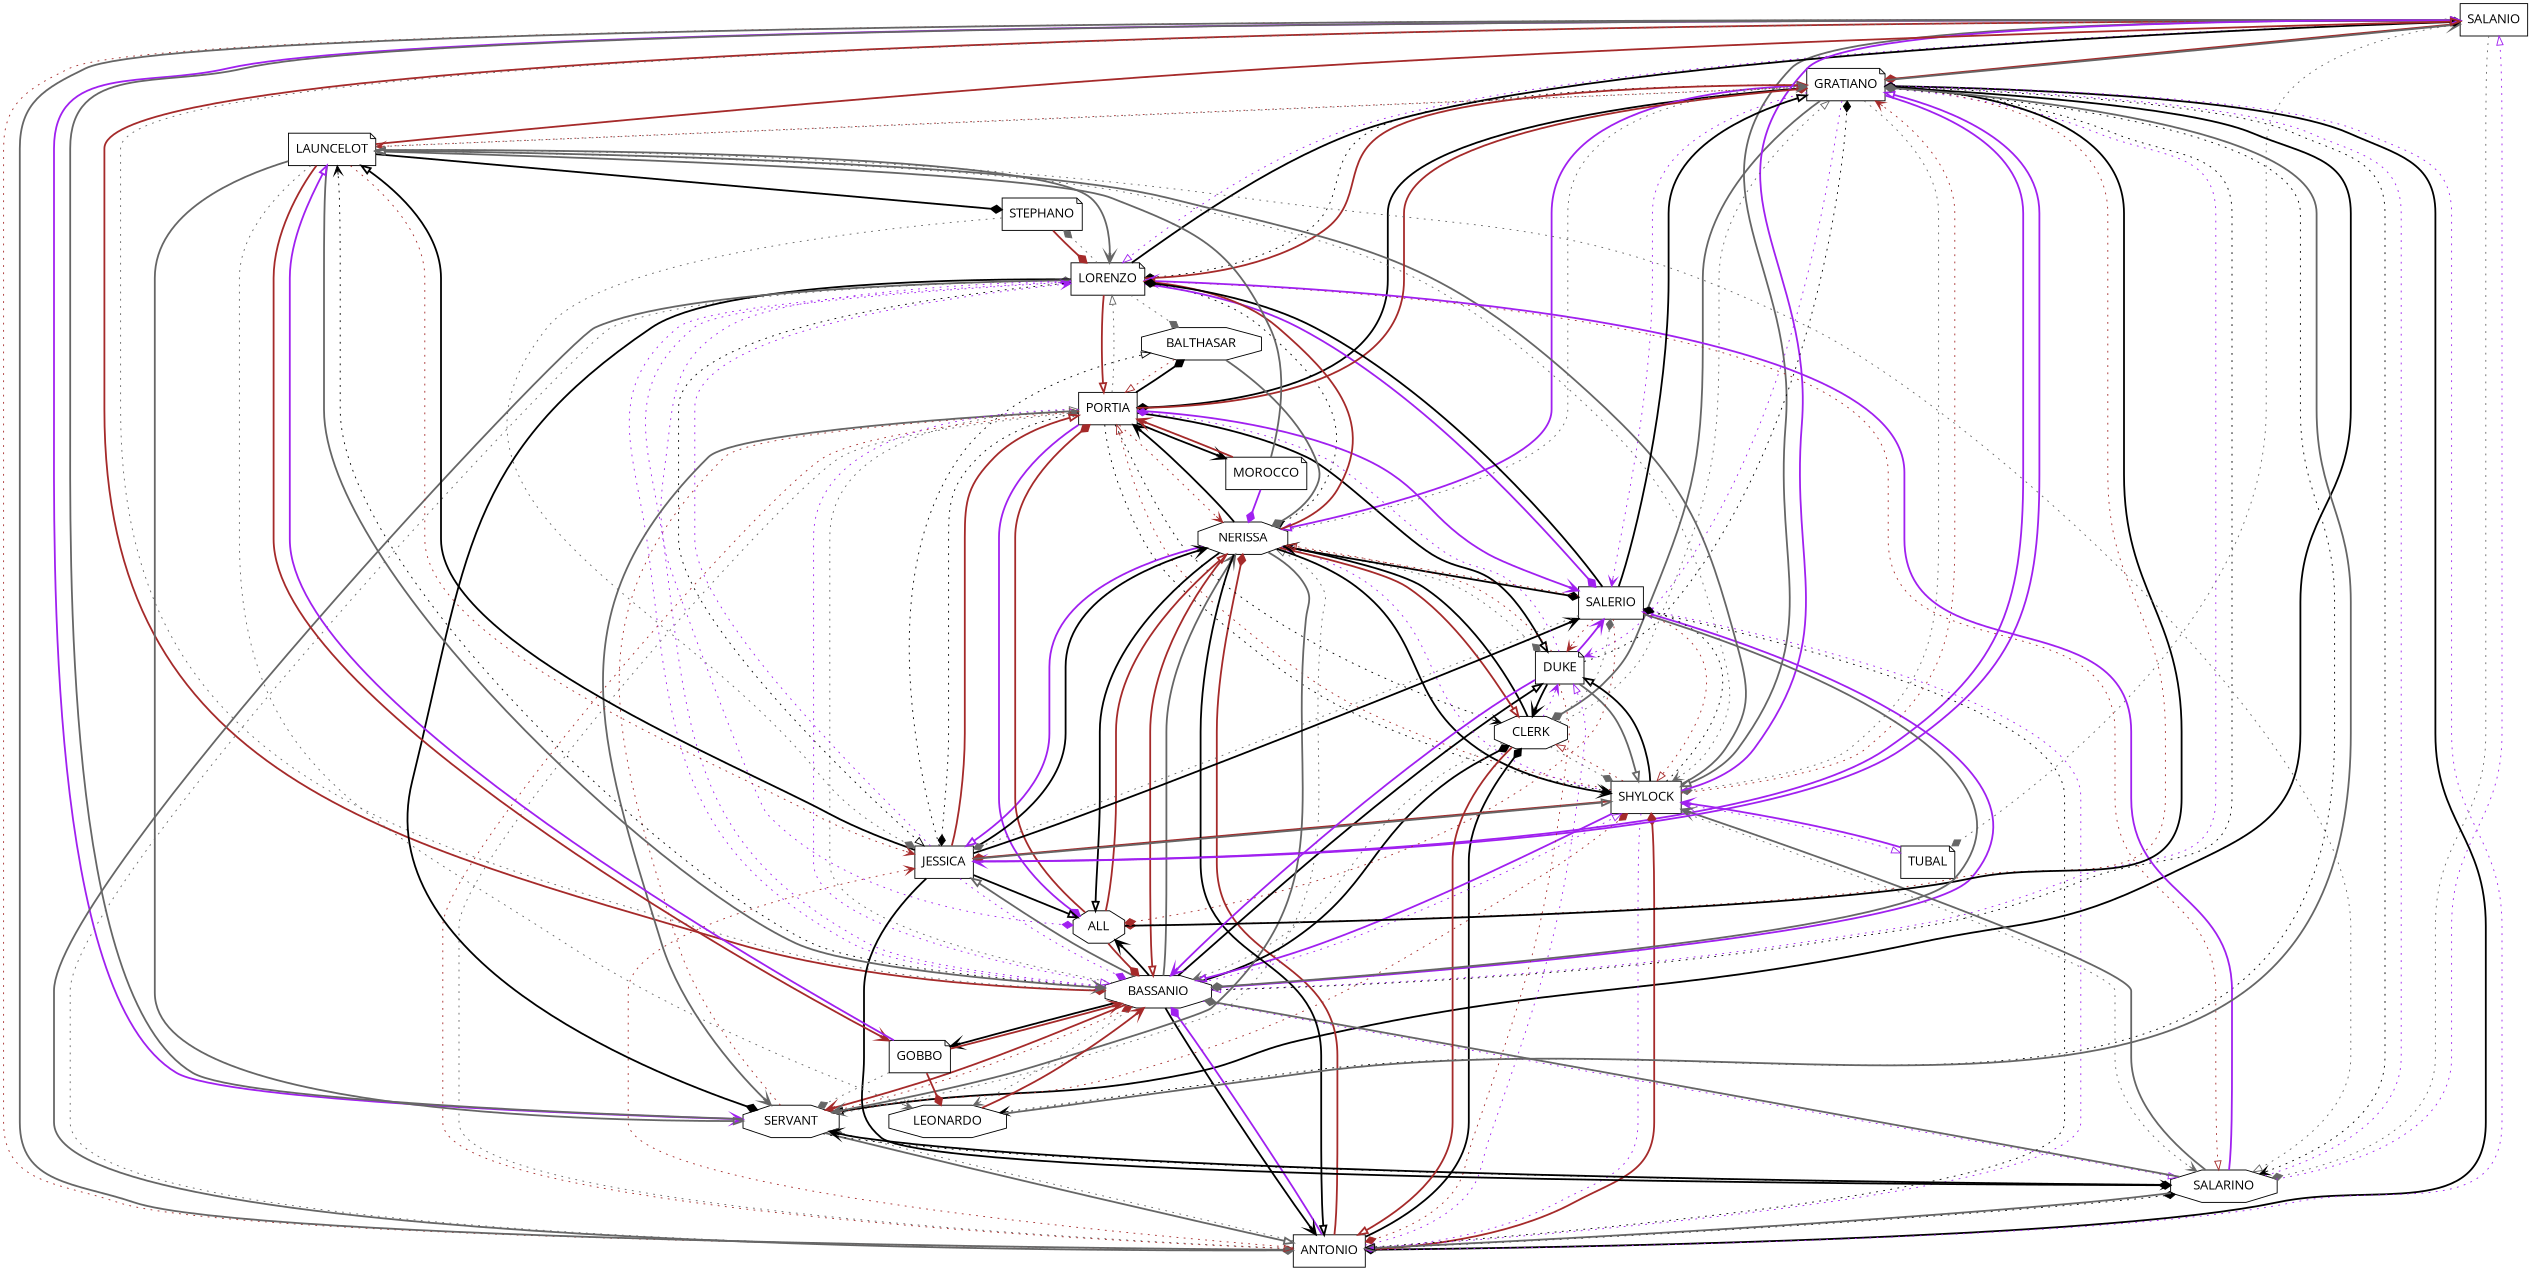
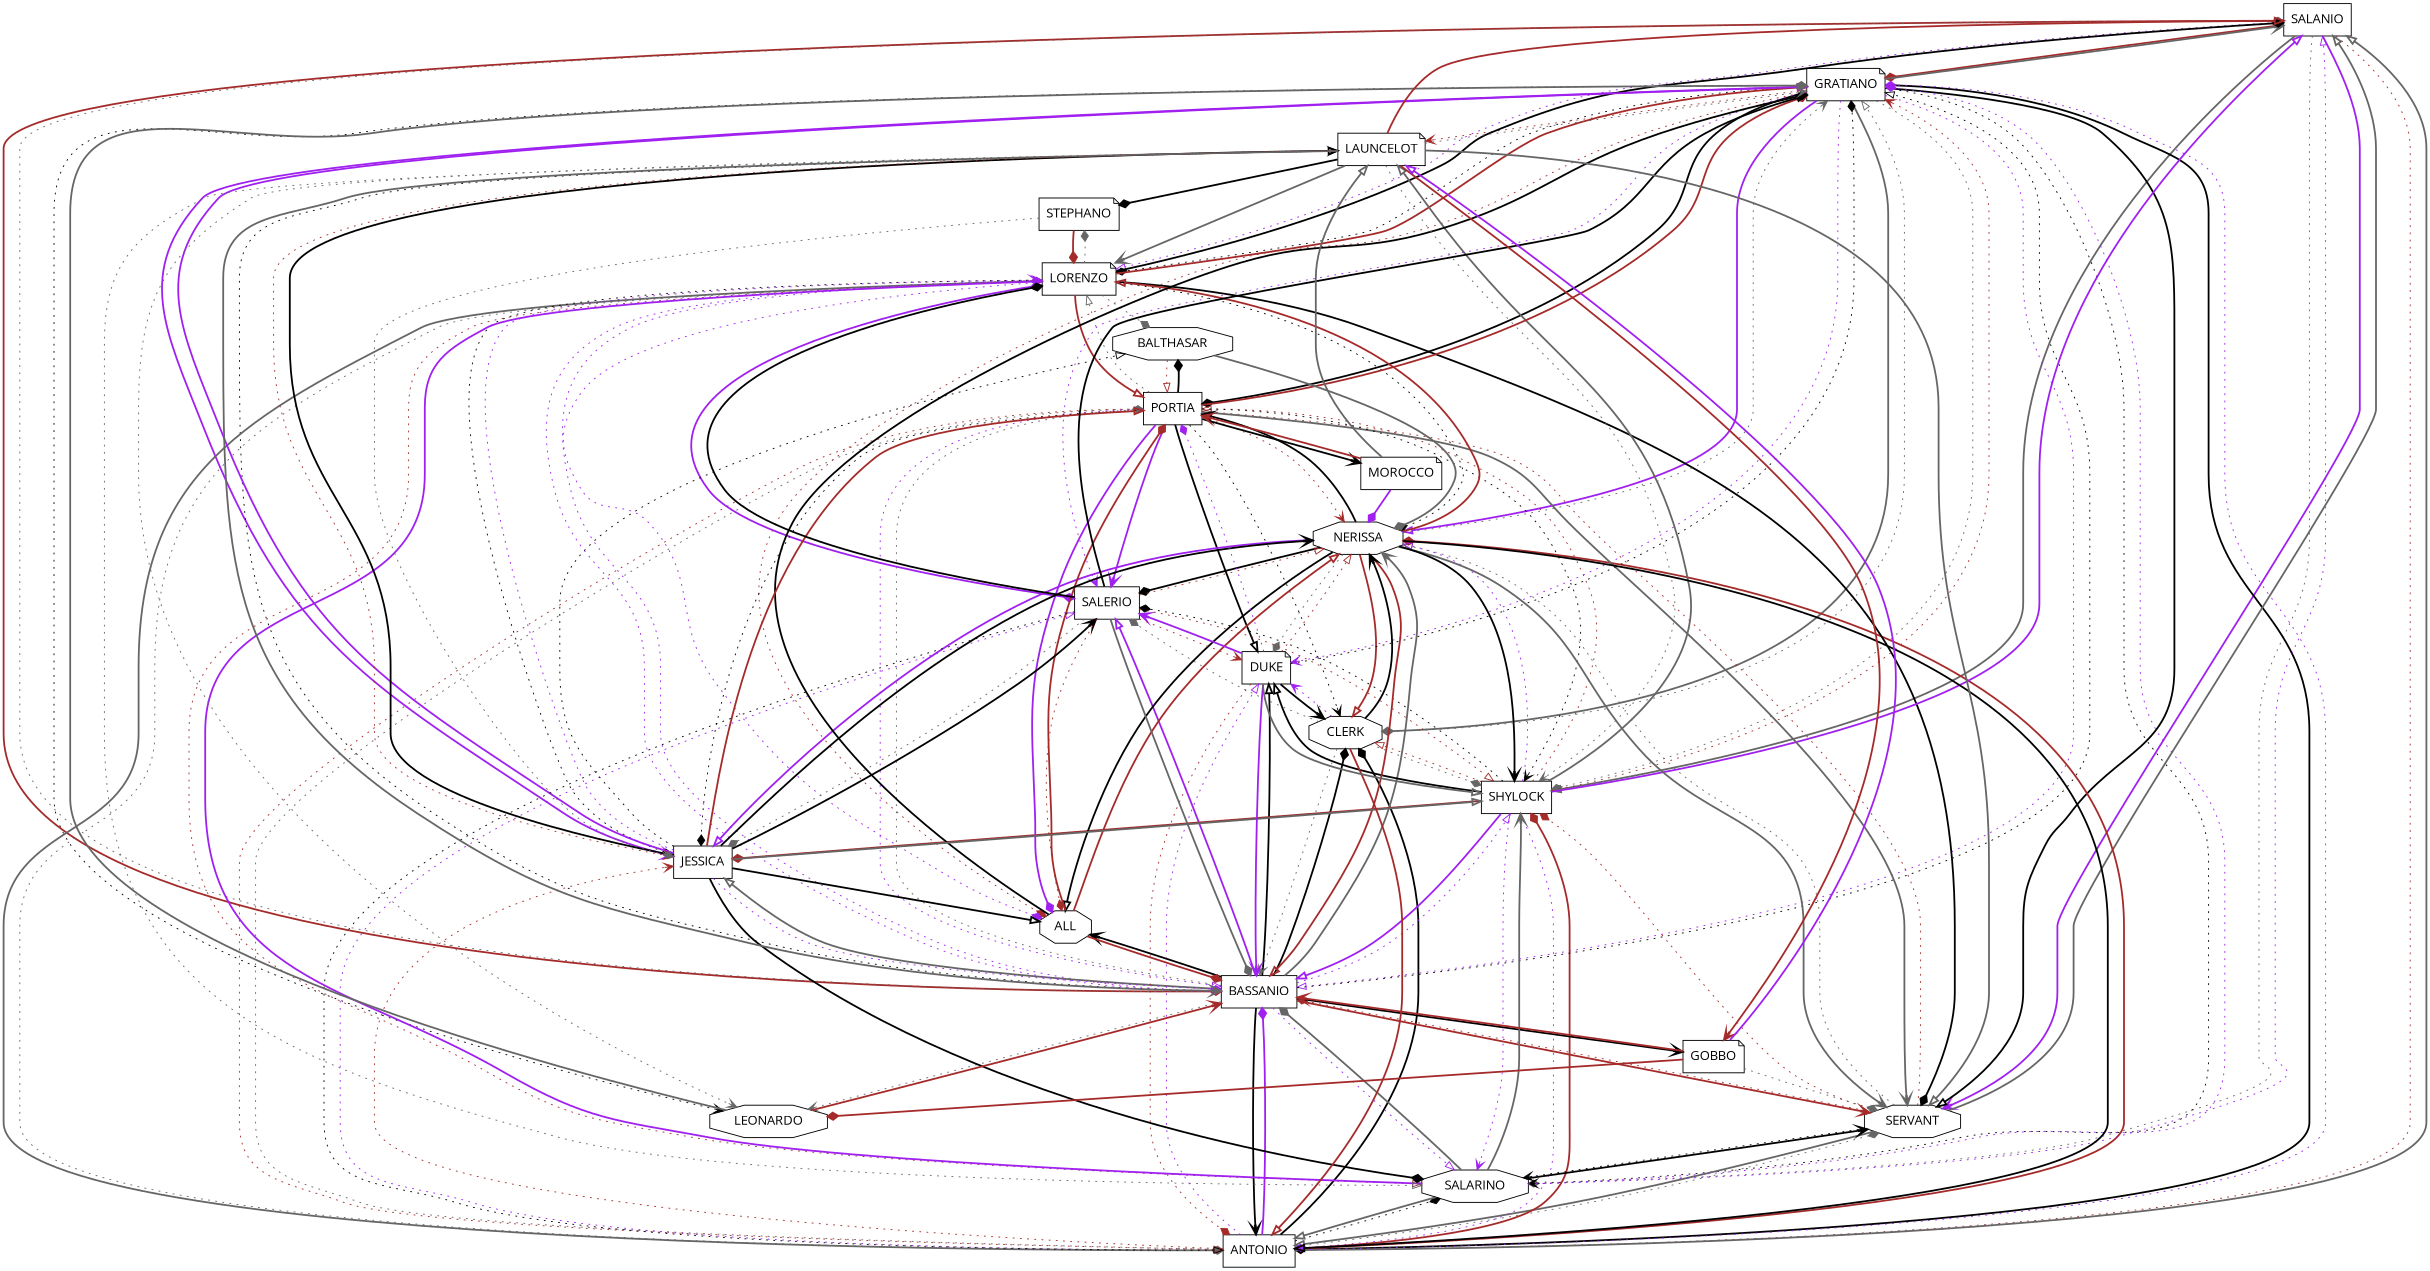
node "TUBAL": removed
edge "SHYLOCK" -> "SALARINO": color gray40 -> purple
node "BASSANIO": shape octagon -> box
